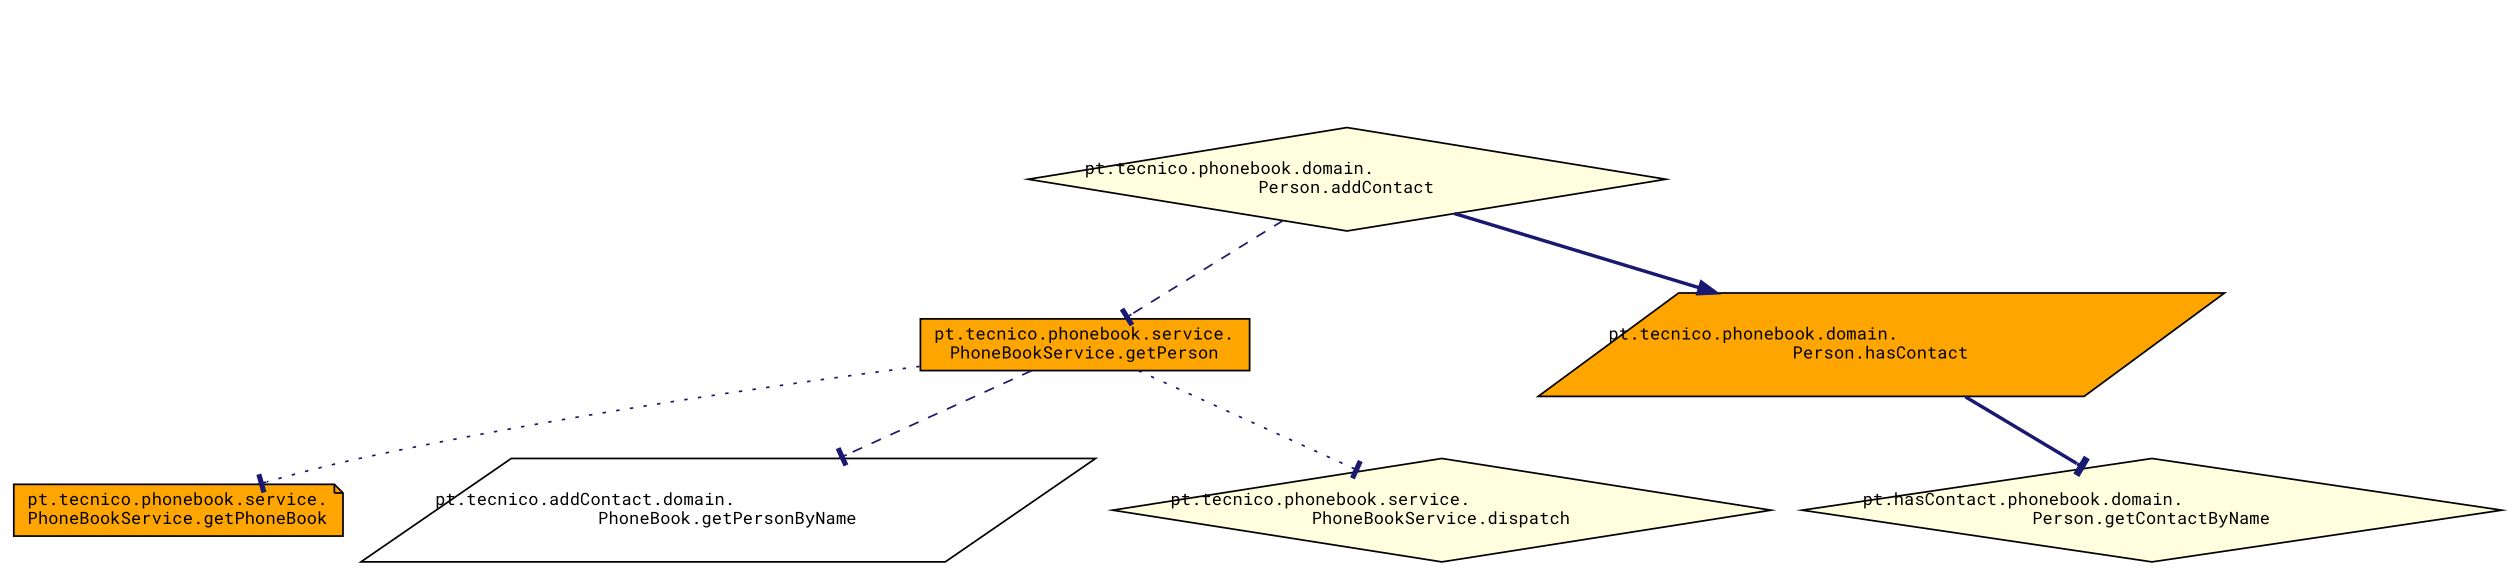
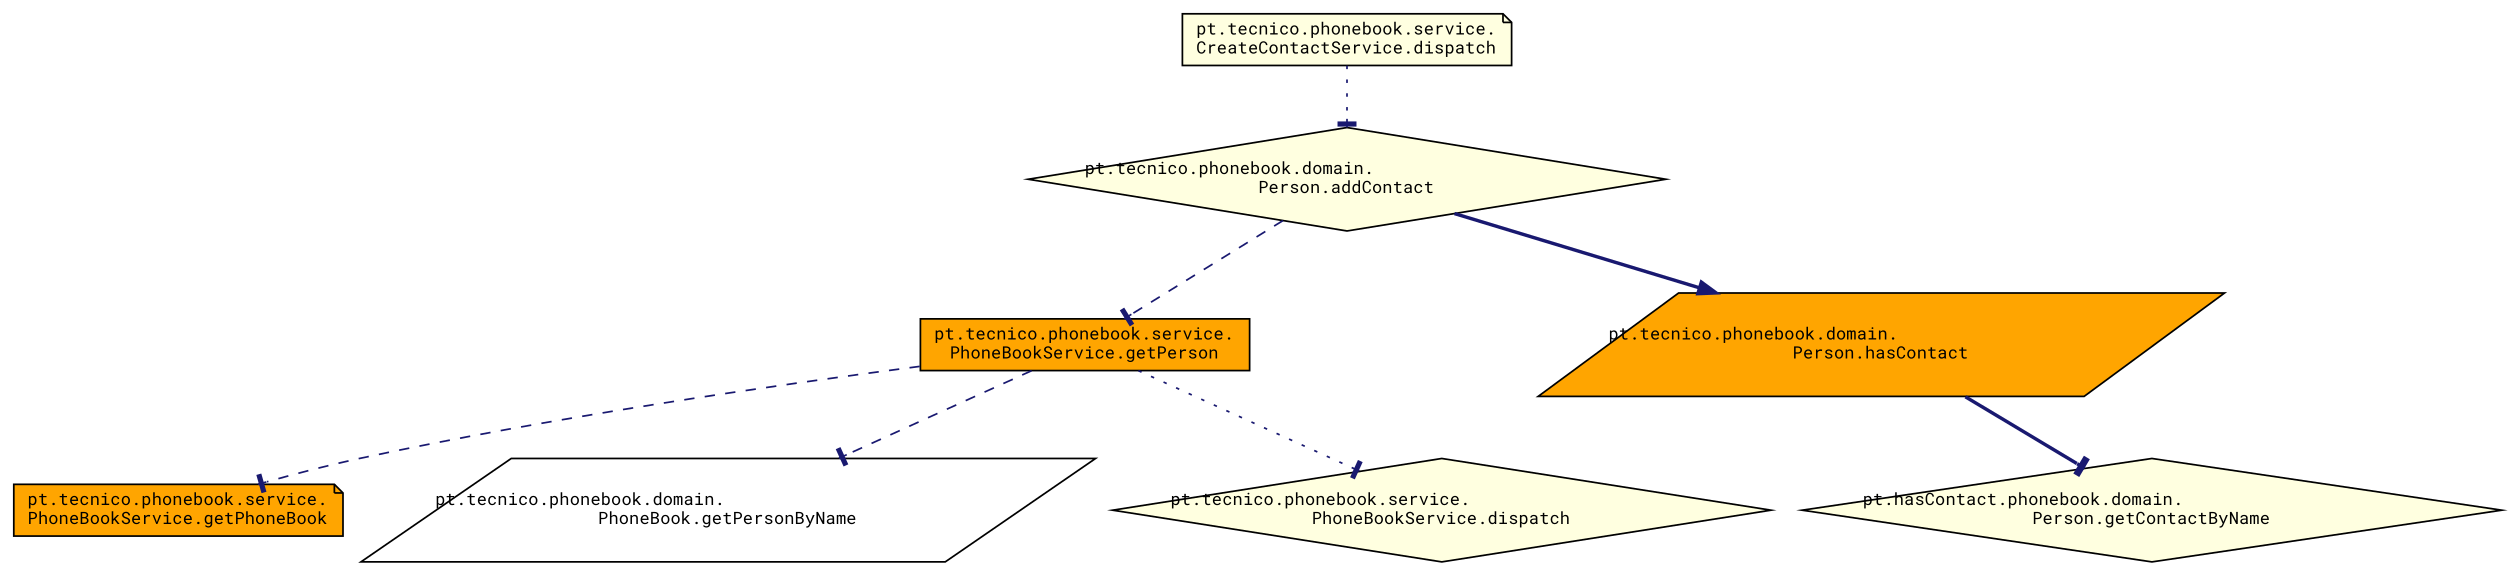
node "pt.tecnico.phonebook.service. CreateContactService.dispatch": added
edge "pt.tecnico.phonebook.service. PhoneBookService.getPerson" -> "pt.tecnico.phonebook.service. PhoneBookService.getPhoneBook": style dotted -> dashed
node "pt.tecnico.addContact.domain. PhoneBook.getPersonByName": label "pt.tecnico.addContact.domain. PhoneBook.getPersonByName" -> "pt.tecnico.phonebook.domain. PhoneBook.getPersonByName"
